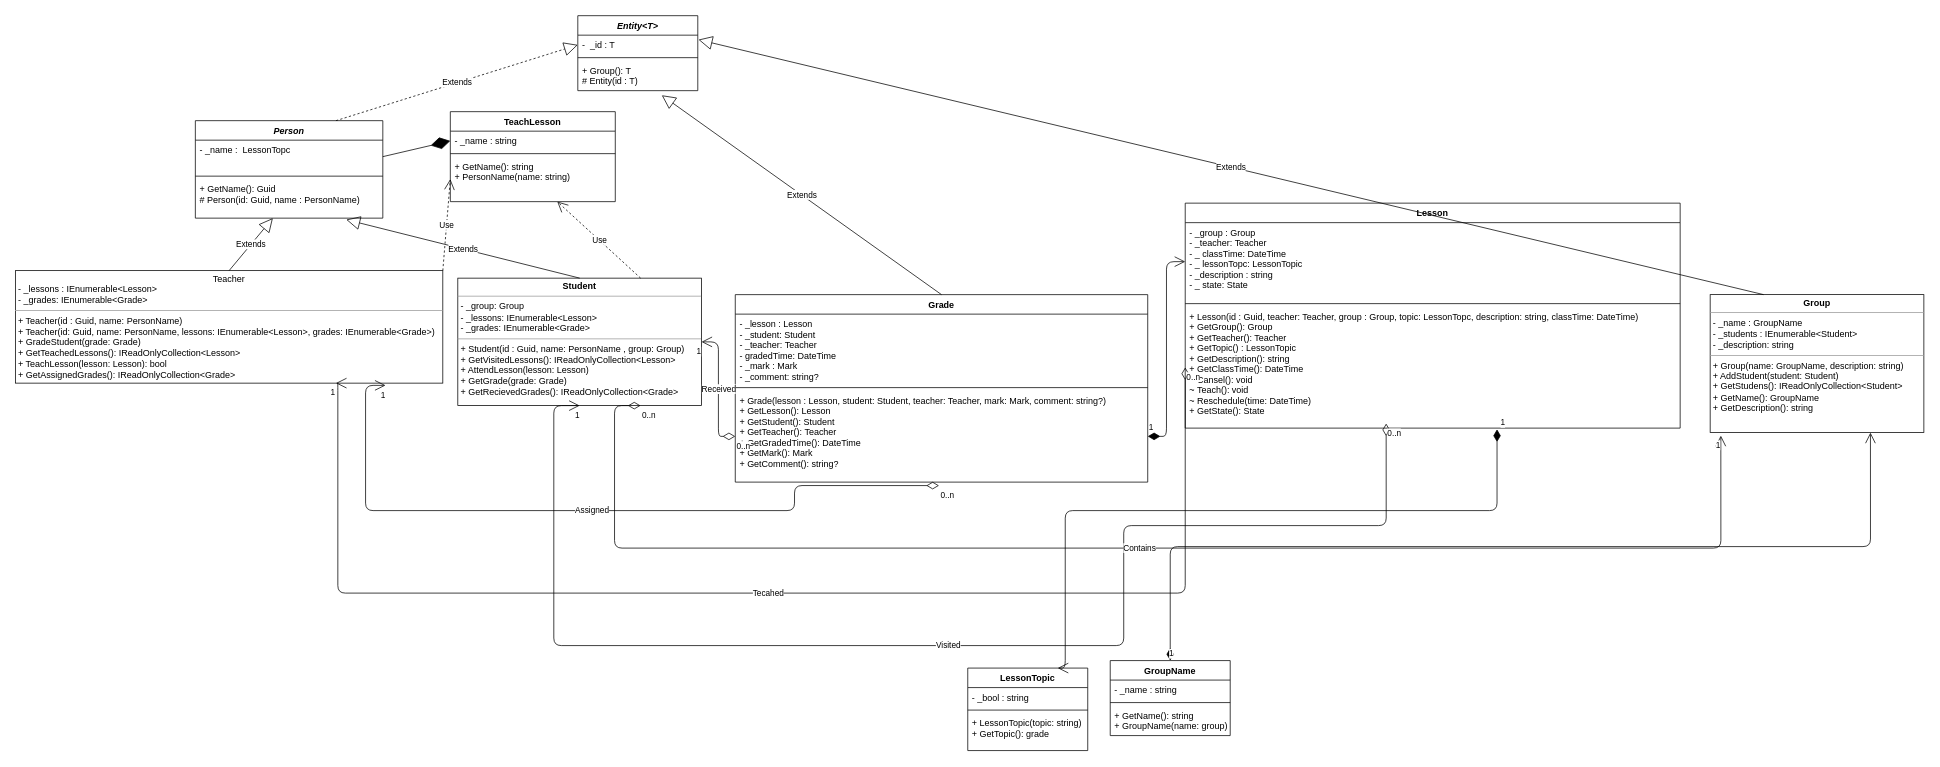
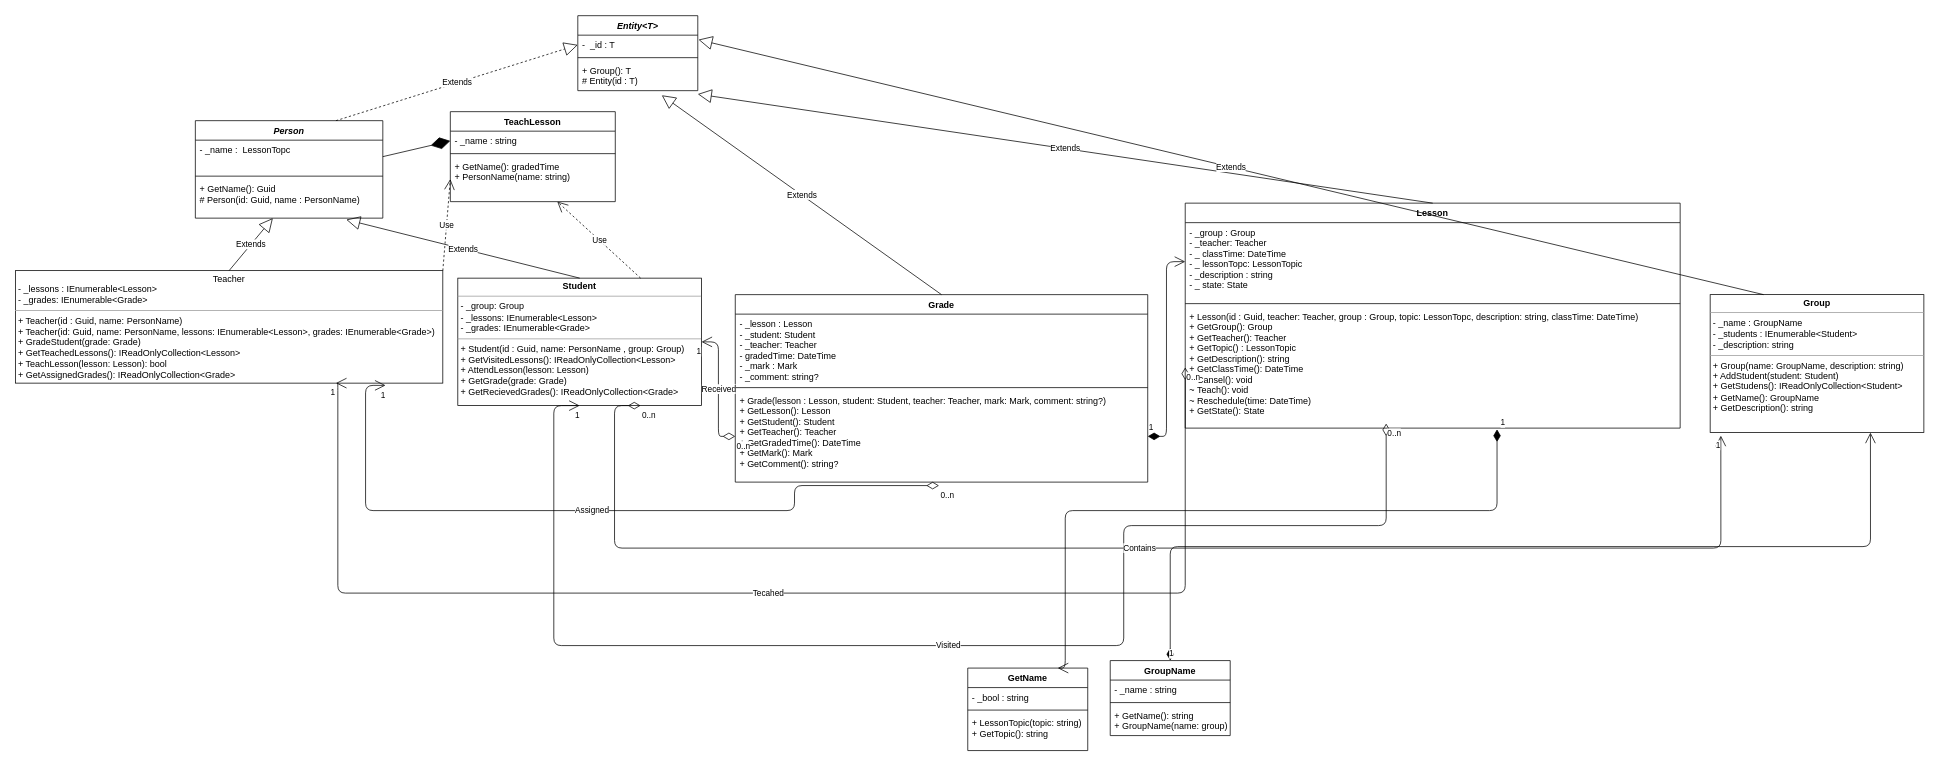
edge "Lesson" -> "+ Group(): T # Entity(id : T)": added, label "Extends"
node "+ GetName(): string + PersonName(name: string)": label "+ GetName(): string + PersonName(name: string)" -> "+ GetName(): gradedTime + PersonName(name: string)"
node "LessonTopic": label "LessonTopic" -> "GetName"
node "+ LessonTopic(topic: string) + GetTopic(): grade": label "+ LessonTopic(topic: string) + GetTopic(): grade" -> "+ LessonTopic(topic: string) + GetTopic(): string"
